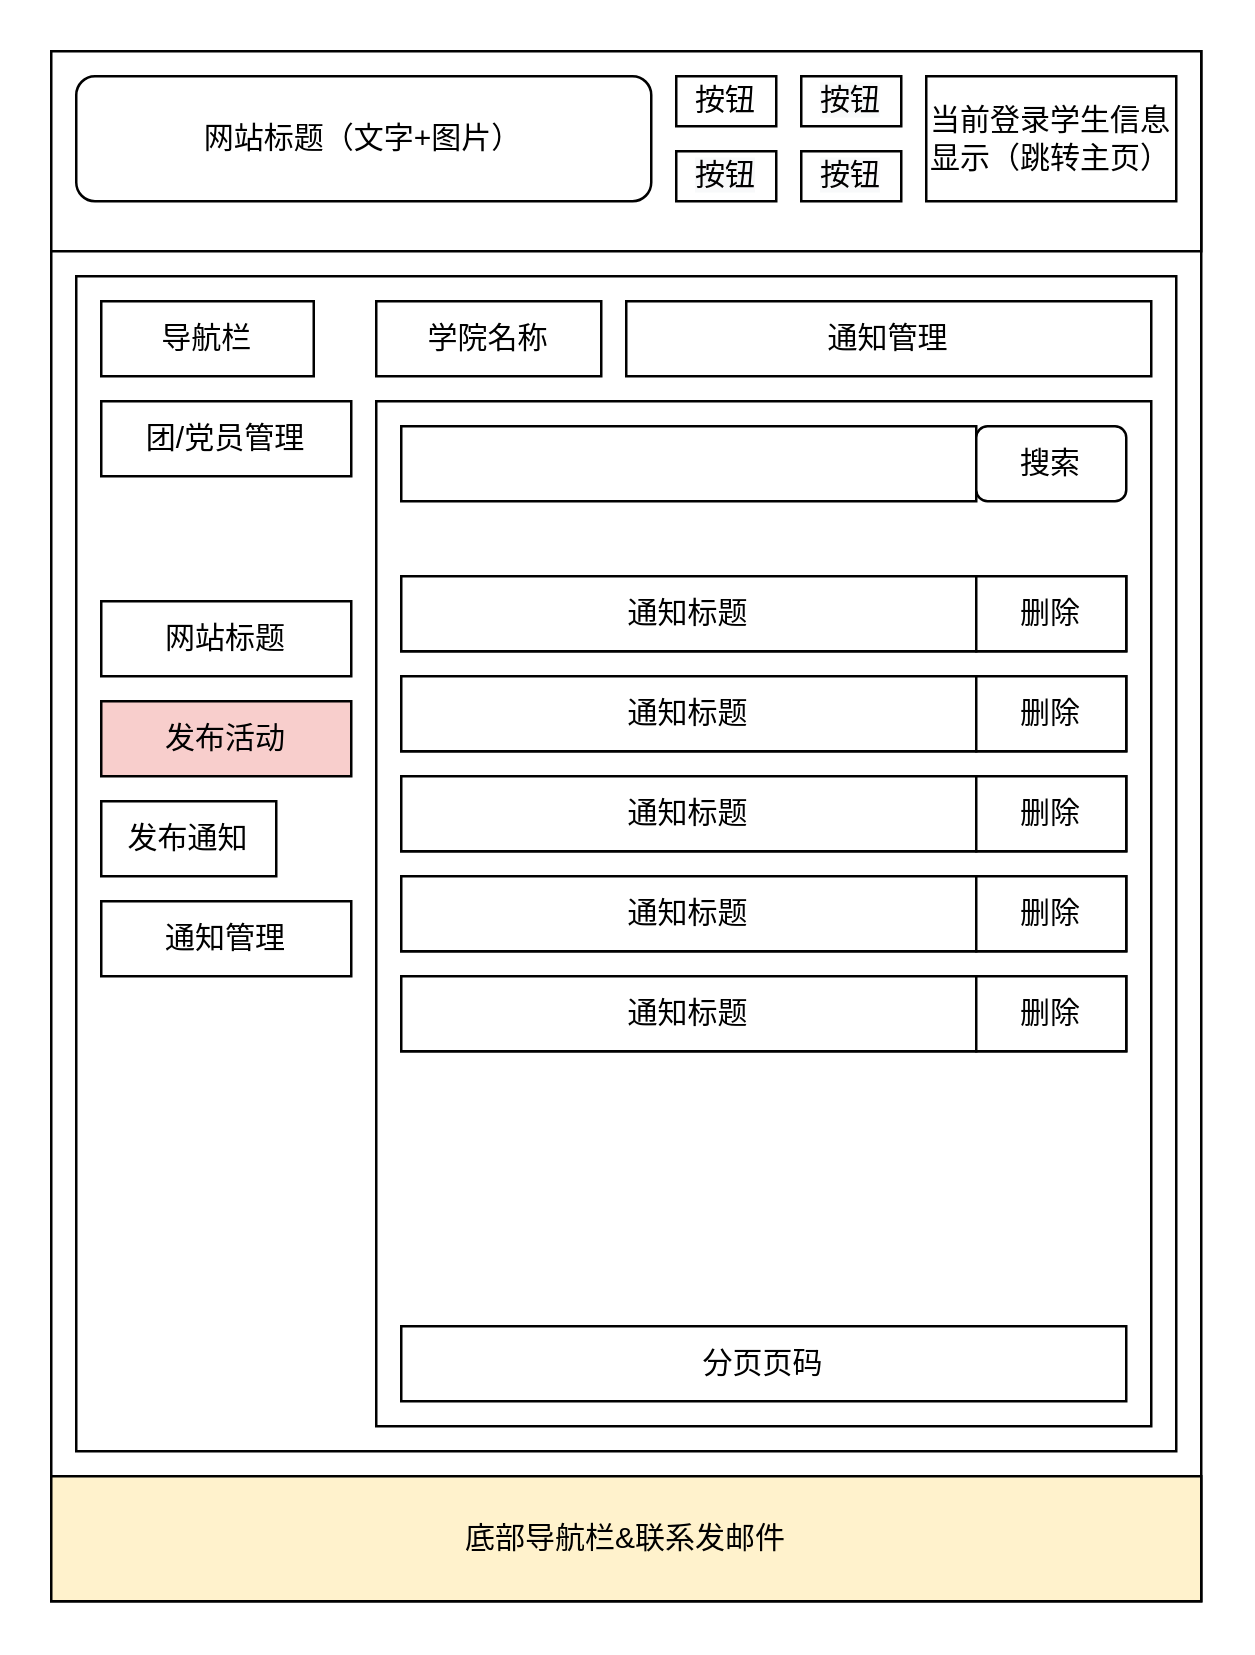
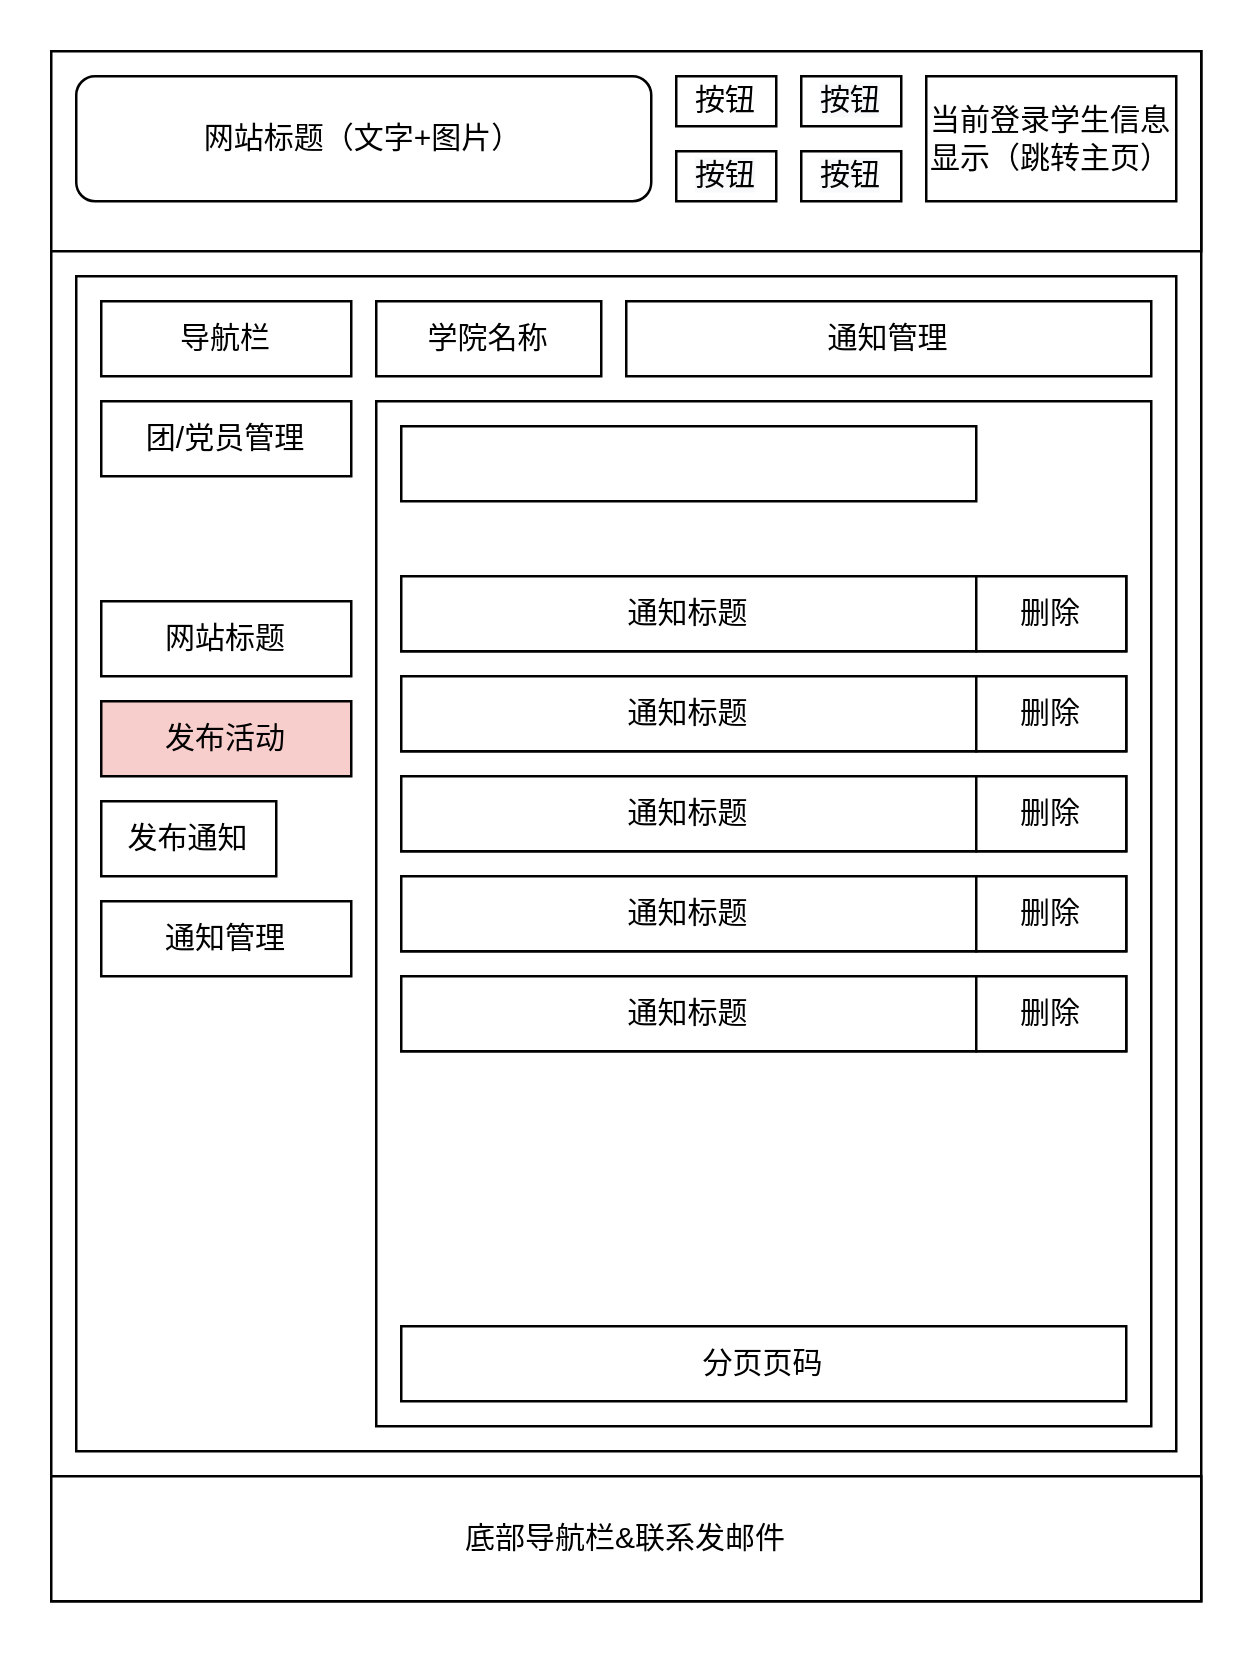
node "导航栏": size 213x75 -> 250x75
node "搜索": removed
node "底部导航栏&联系发邮件": fillcolor #fff2cc -> #ffffff
